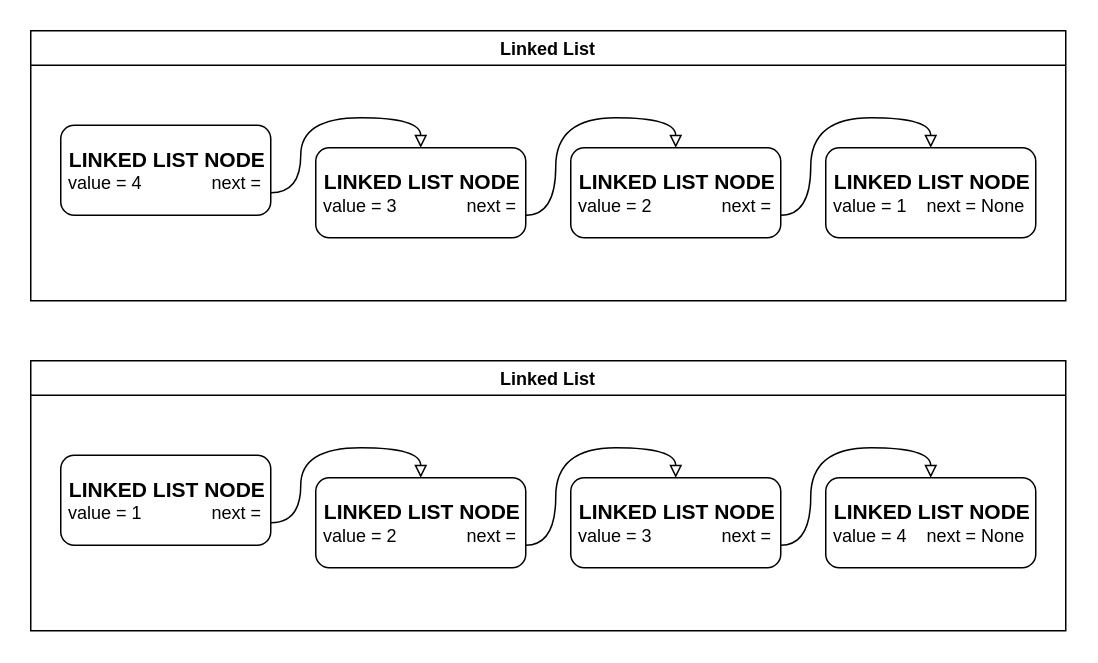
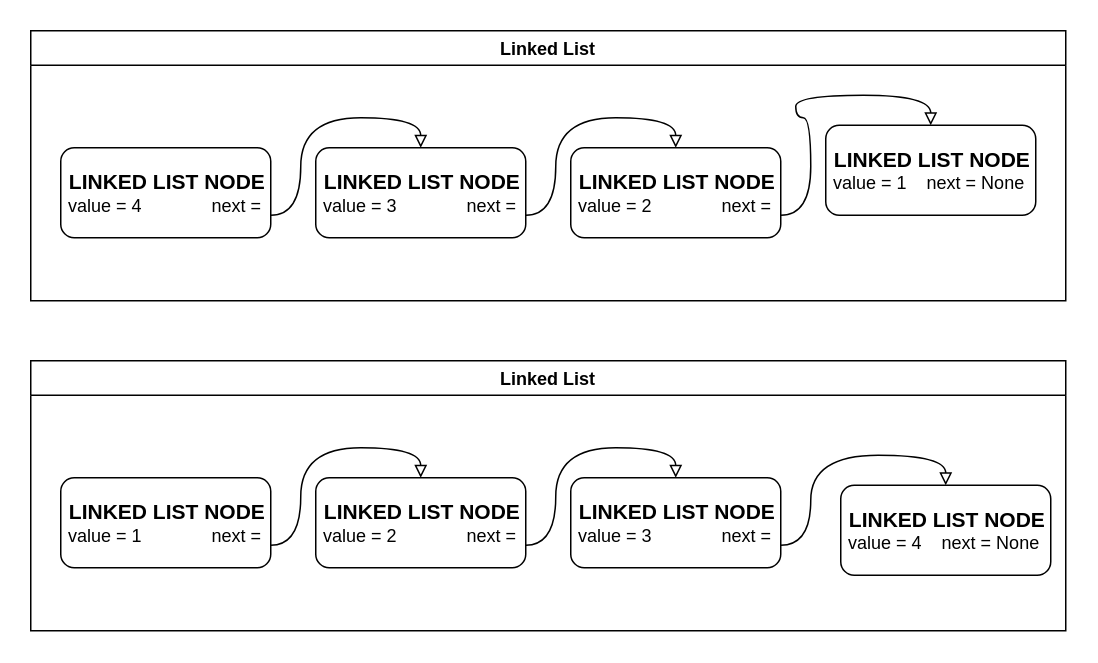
node "LINKED LIST NODE value = 4 next =": moved (166, 170) -> (166, 193)
node "LINKED LIST NODE value = 1 next = None": moved (931, 193) -> (931, 170)
node "LINKED LIST NODE value = 1 next =": moved (166, 500) -> (166, 523)
node "LINKED LIST NODE value = 4 next = None": moved (931, 523) -> (946, 530)
